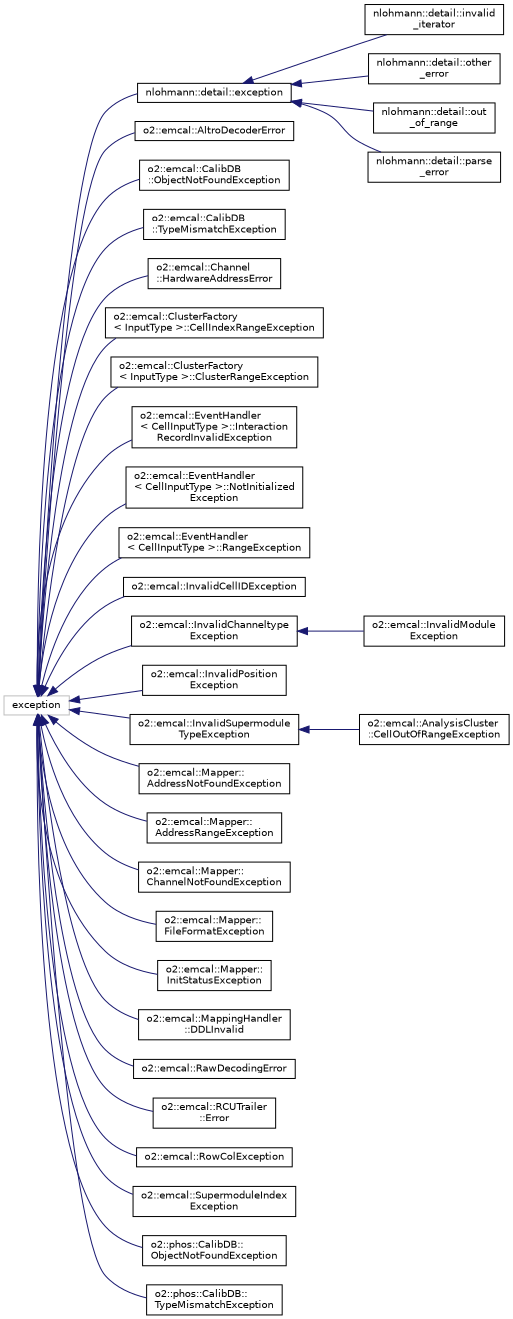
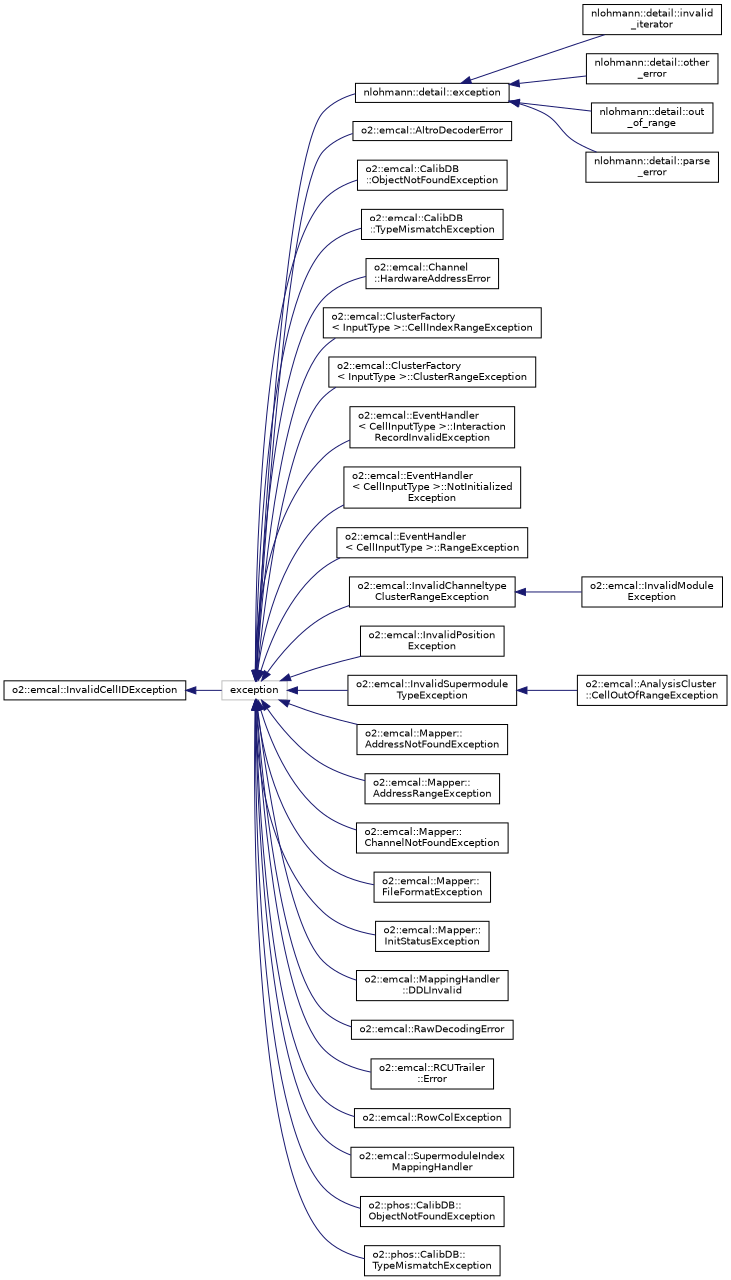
node "o2::emcal::InvalidChanneltype Exception": label "o2::emcal::InvalidChanneltype Exception" -> "o2::emcal::InvalidChanneltype ClusterRangeException"
edge "o2::emcal::InvalidCellIDException" -> "exception": reversed
node "o2::emcal::SupermoduleIndex Exception": label "o2::emcal::SupermoduleIndex Exception" -> "o2::emcal::SupermoduleIndex MappingHandler"
